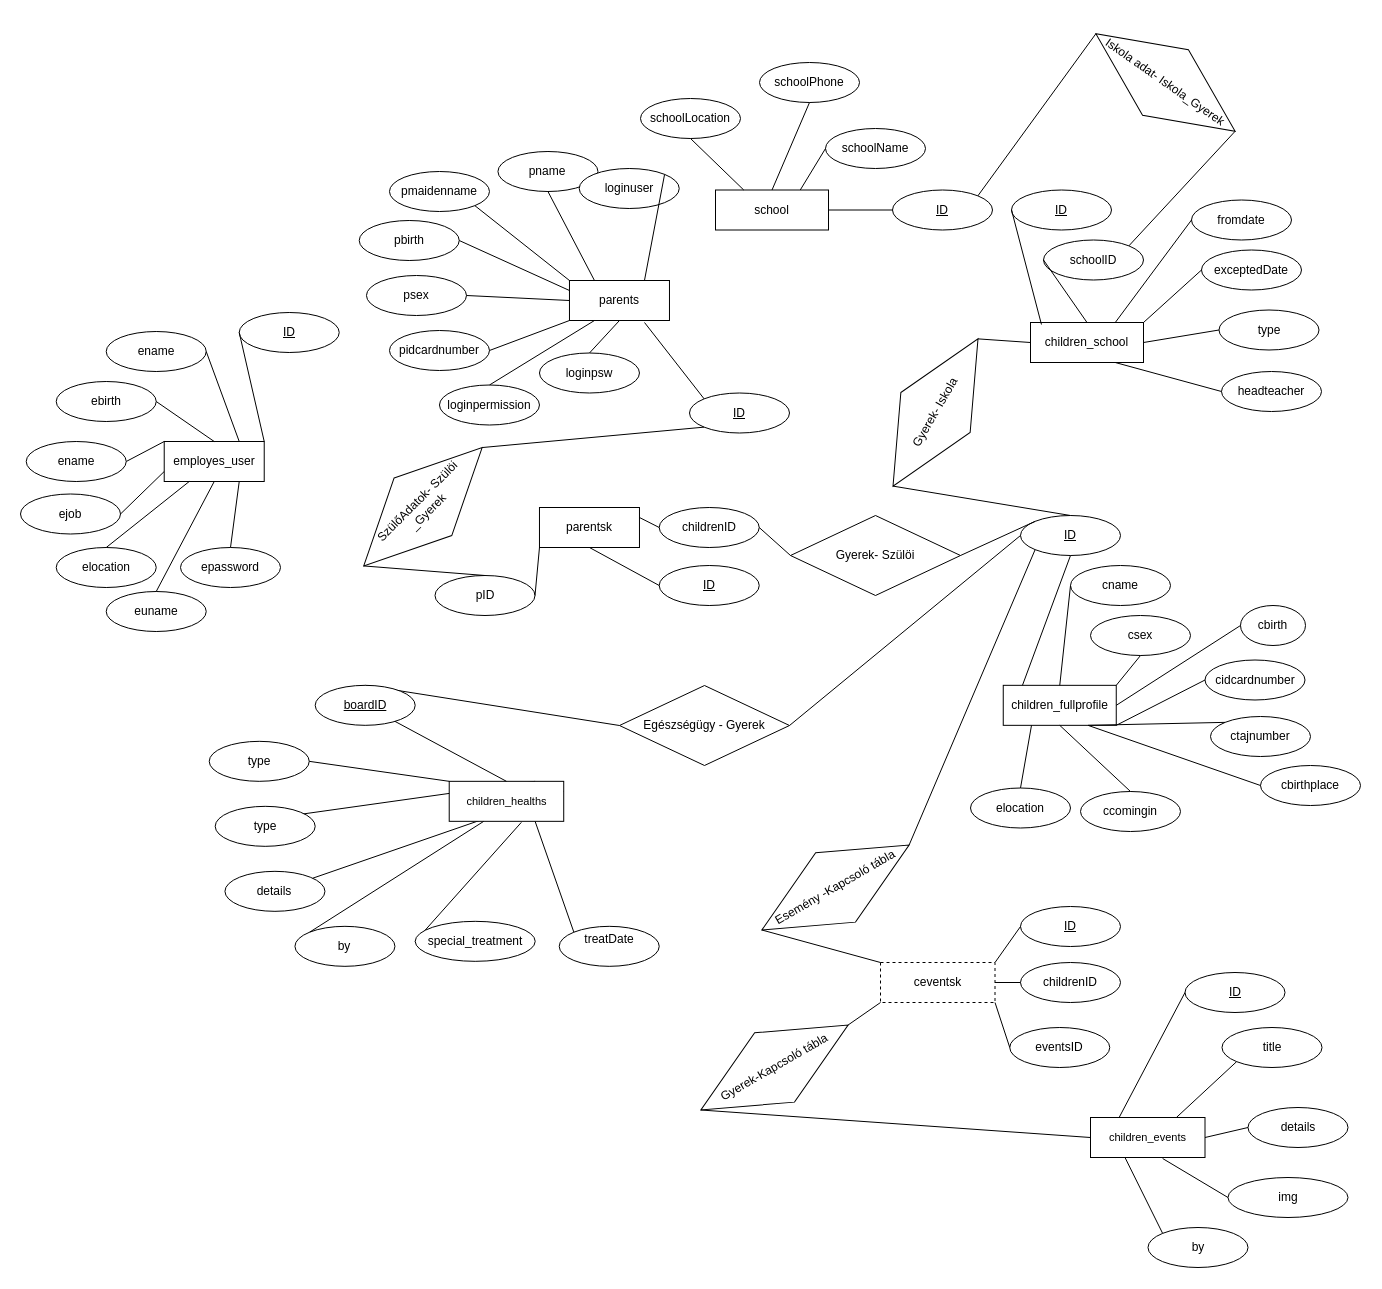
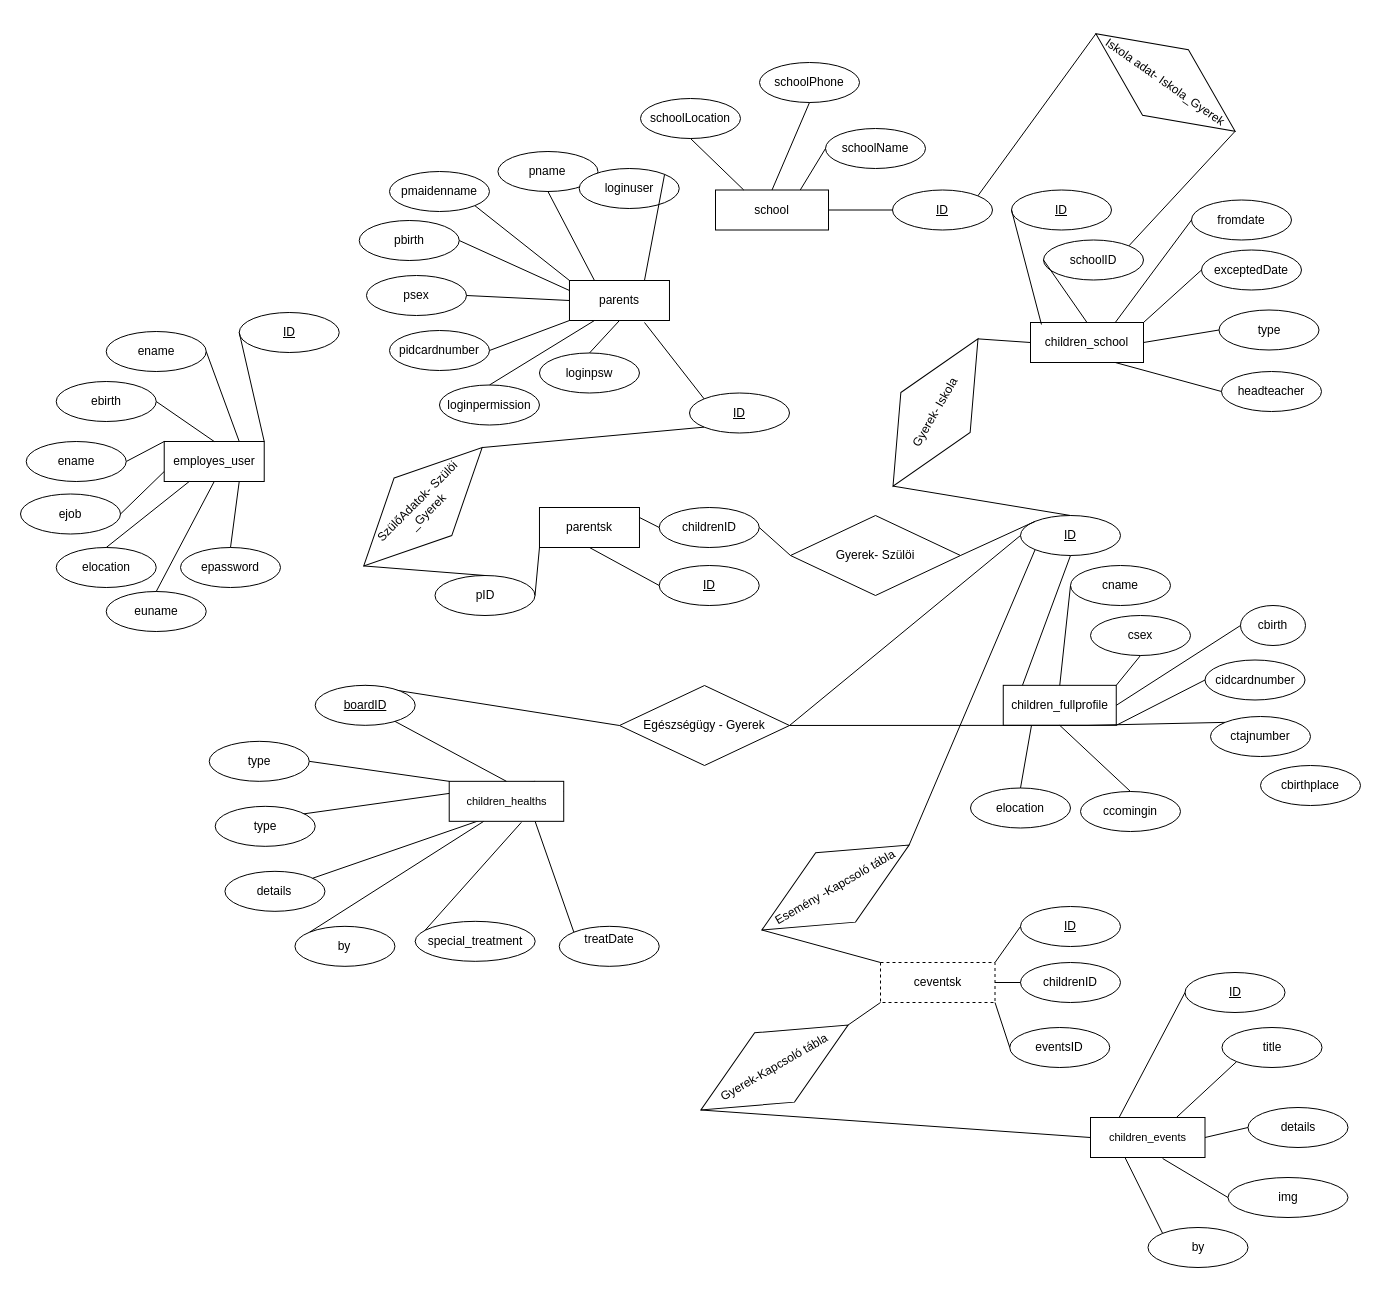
edge "children_fullprofile" -- "cbirthplace": now "children_fullprofile" -- "Egészségügy - Gyerek"
